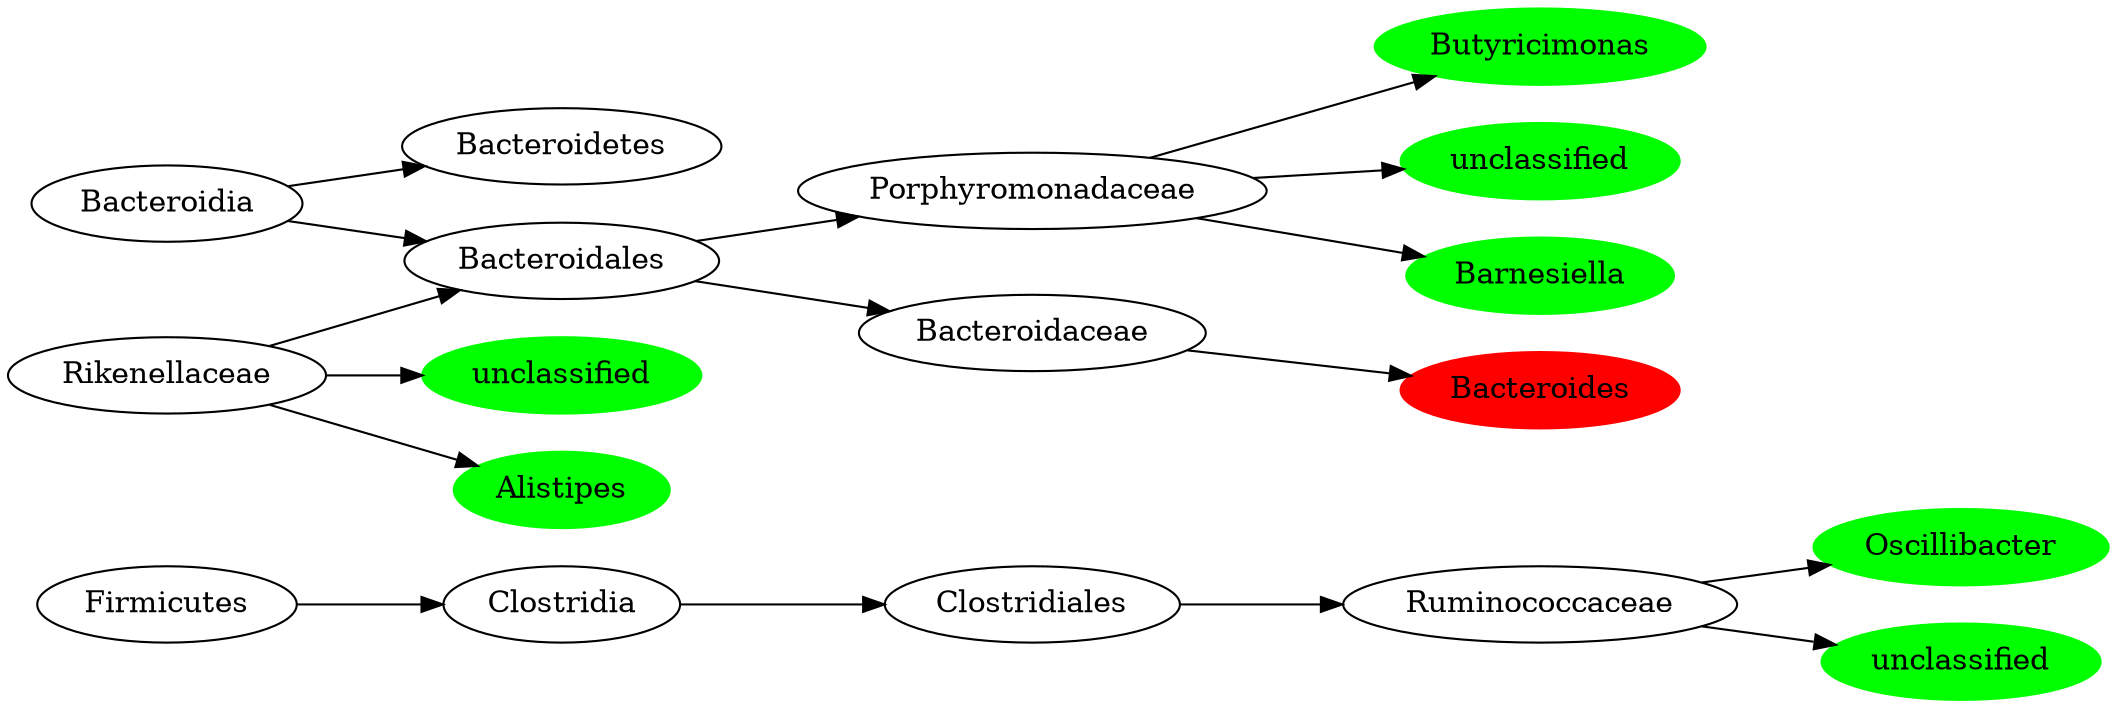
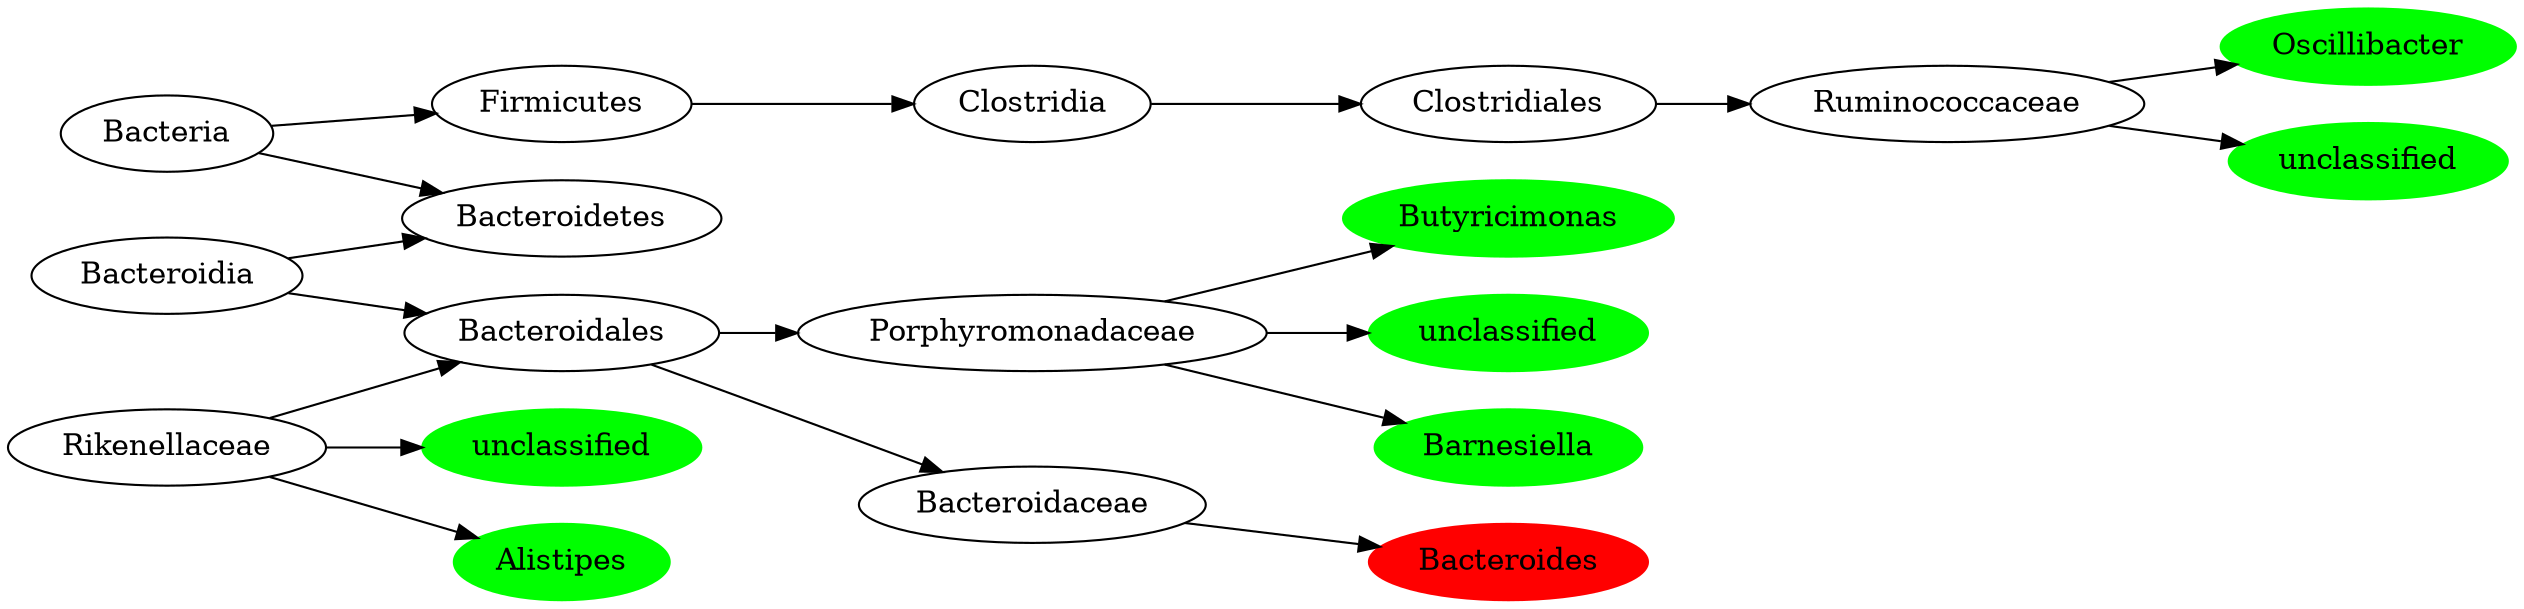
node "Bacteria": added
